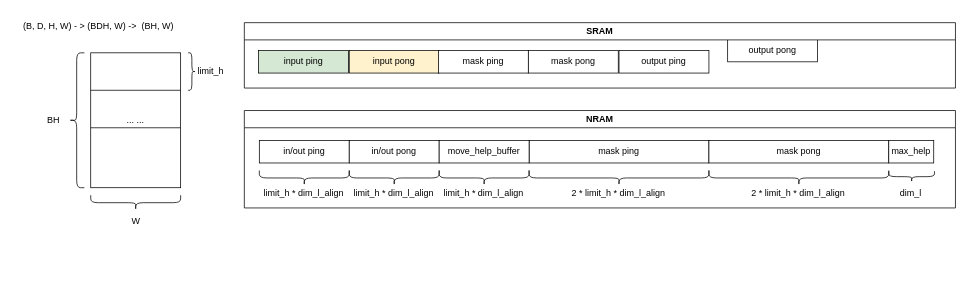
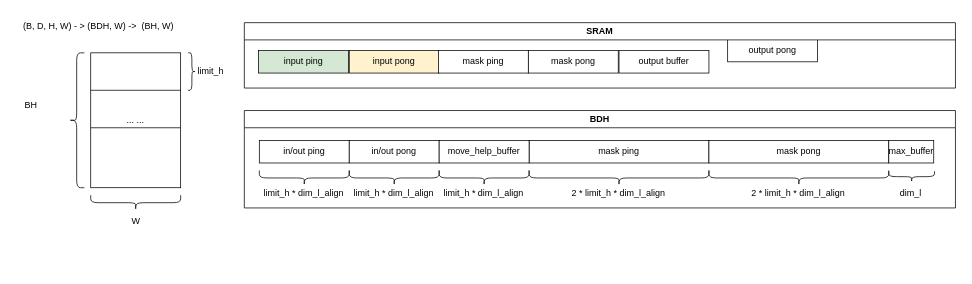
node "output ping": label "output ping" -> "output buffer"
node "BH": moved (53, 120) -> (30, 105)
node "NRAM": label "NRAM" -> "BDH"
node "max_help": label "max_help" -> "max_buffer"
